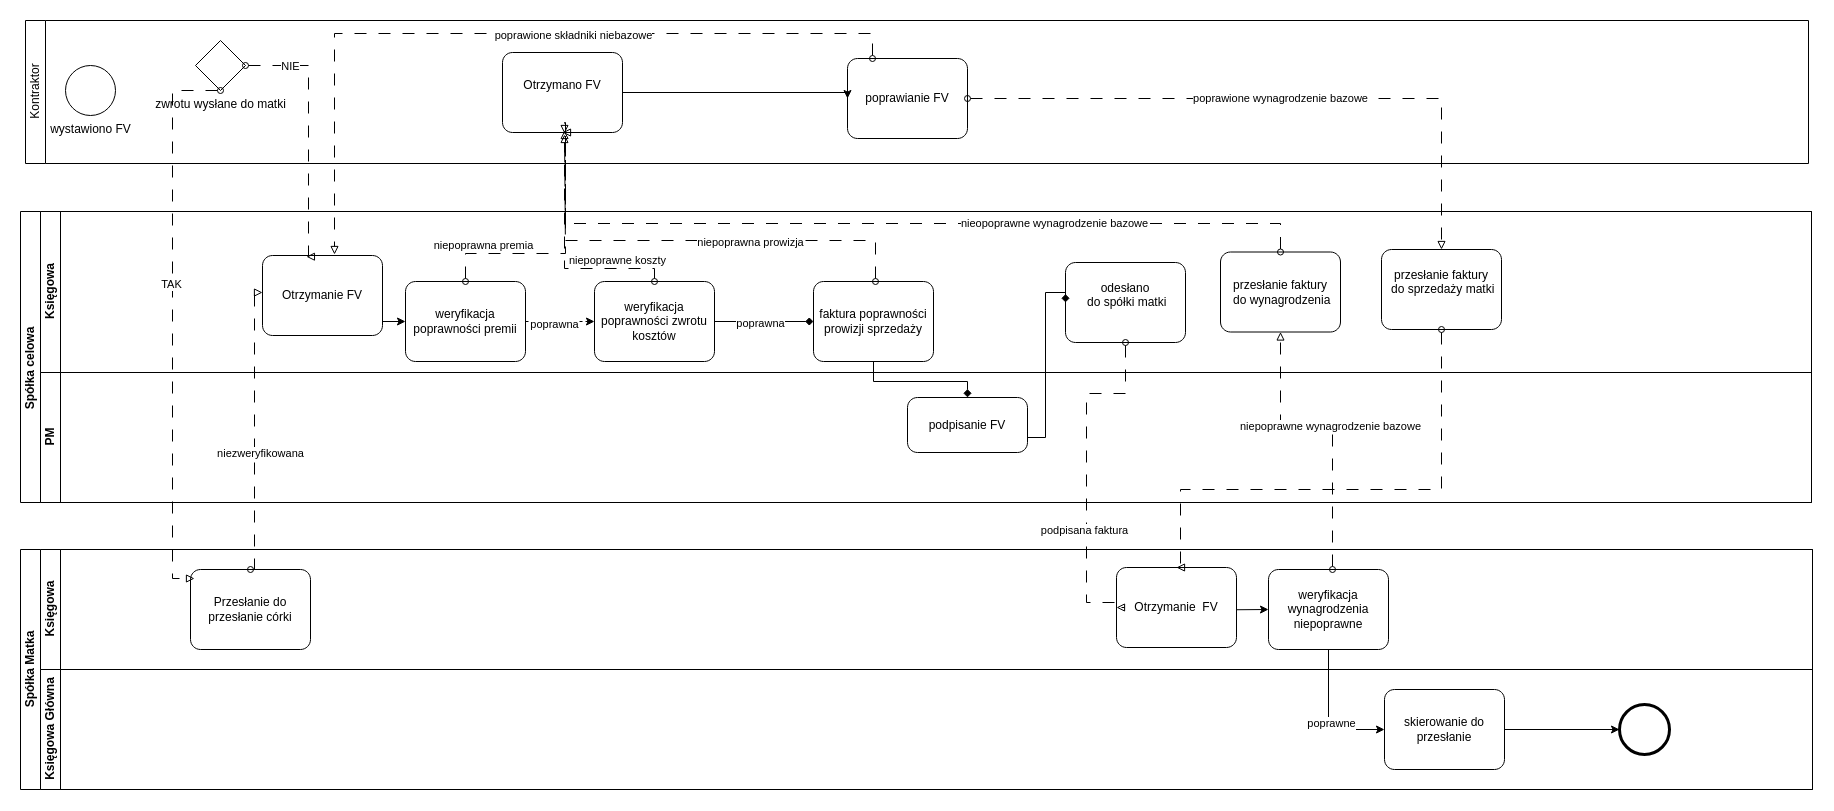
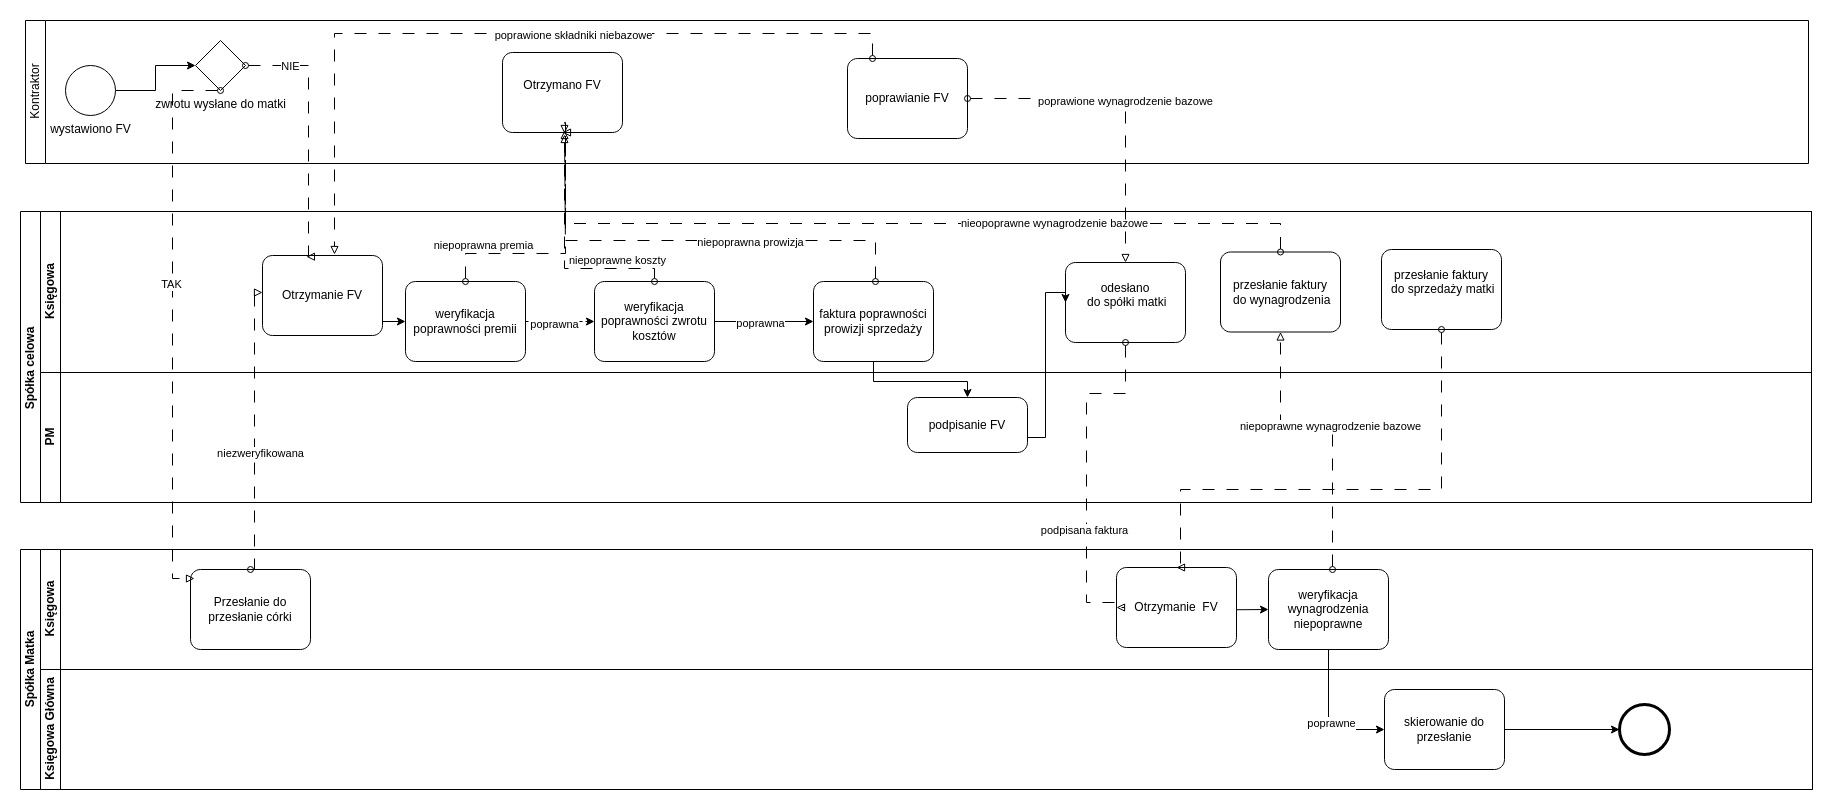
edge "wystawiono FV" -> "zwrotu wysłane do matki": added
edge "Otrzymano FV" -> "poprawianie FV": removed
edge "poprawianie FV" -- "przesłanie faktury do sprzedaży matki": now "poprawianie FV" -- "odesłano do spółki matki"
edge "podpisanie FV" -> "odesłano do spółki matki": arrowhead diamond -> classic
edge "weryfikacja poprawności zwrotu kosztów" -> "faktura poprawności prowizji sprzedaży": arrowhead diamond -> classic
edge "faktura poprawności prowizji sprzedaży" -> "podpisanie FV": arrowhead diamond -> classic
